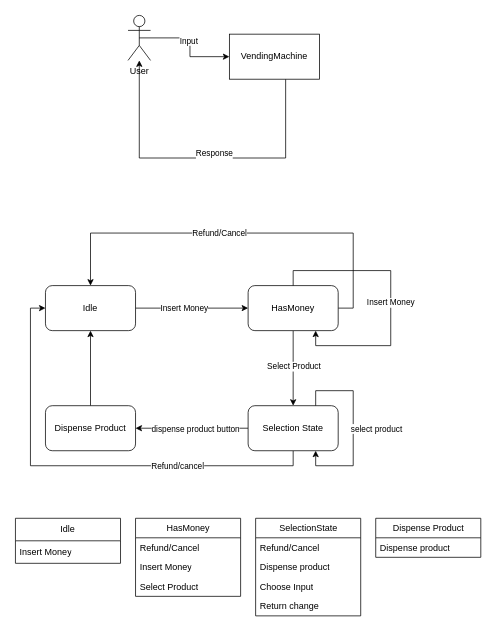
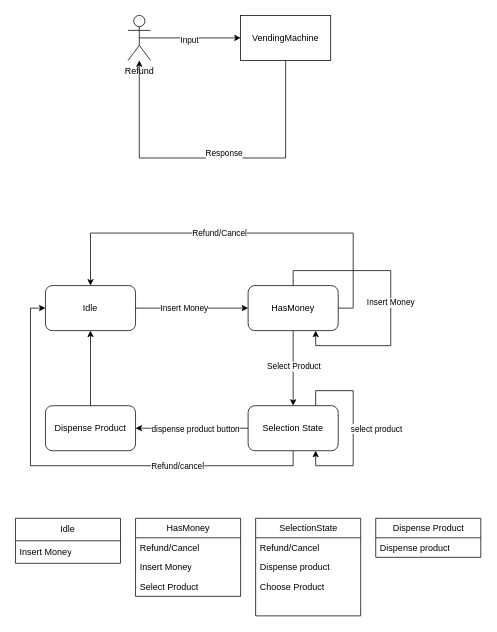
node "VendingMachine": moved (274, 57) -> (285, 38)
node "User": label "User" -> "Refund"
node "Choose Input": label "Choose Input" -> "Choose Product"
node "Return change": removed
